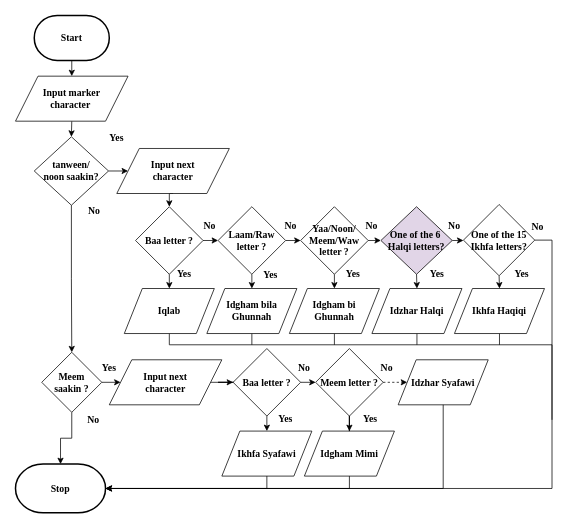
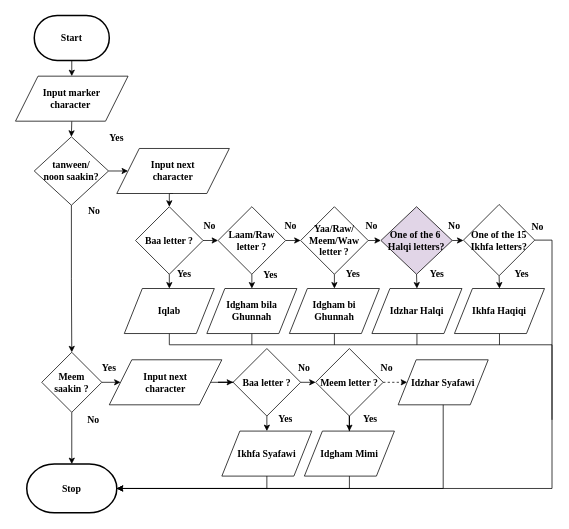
node "Yaa/Noon/ Meem/Waw letter ?": label "Yaa/Noon/ Meem/Waw letter ?" -> "Yaa/Raw/ Meem/Waw letter ?"
node "Stop": moved (60, 488) -> (72, 488)
